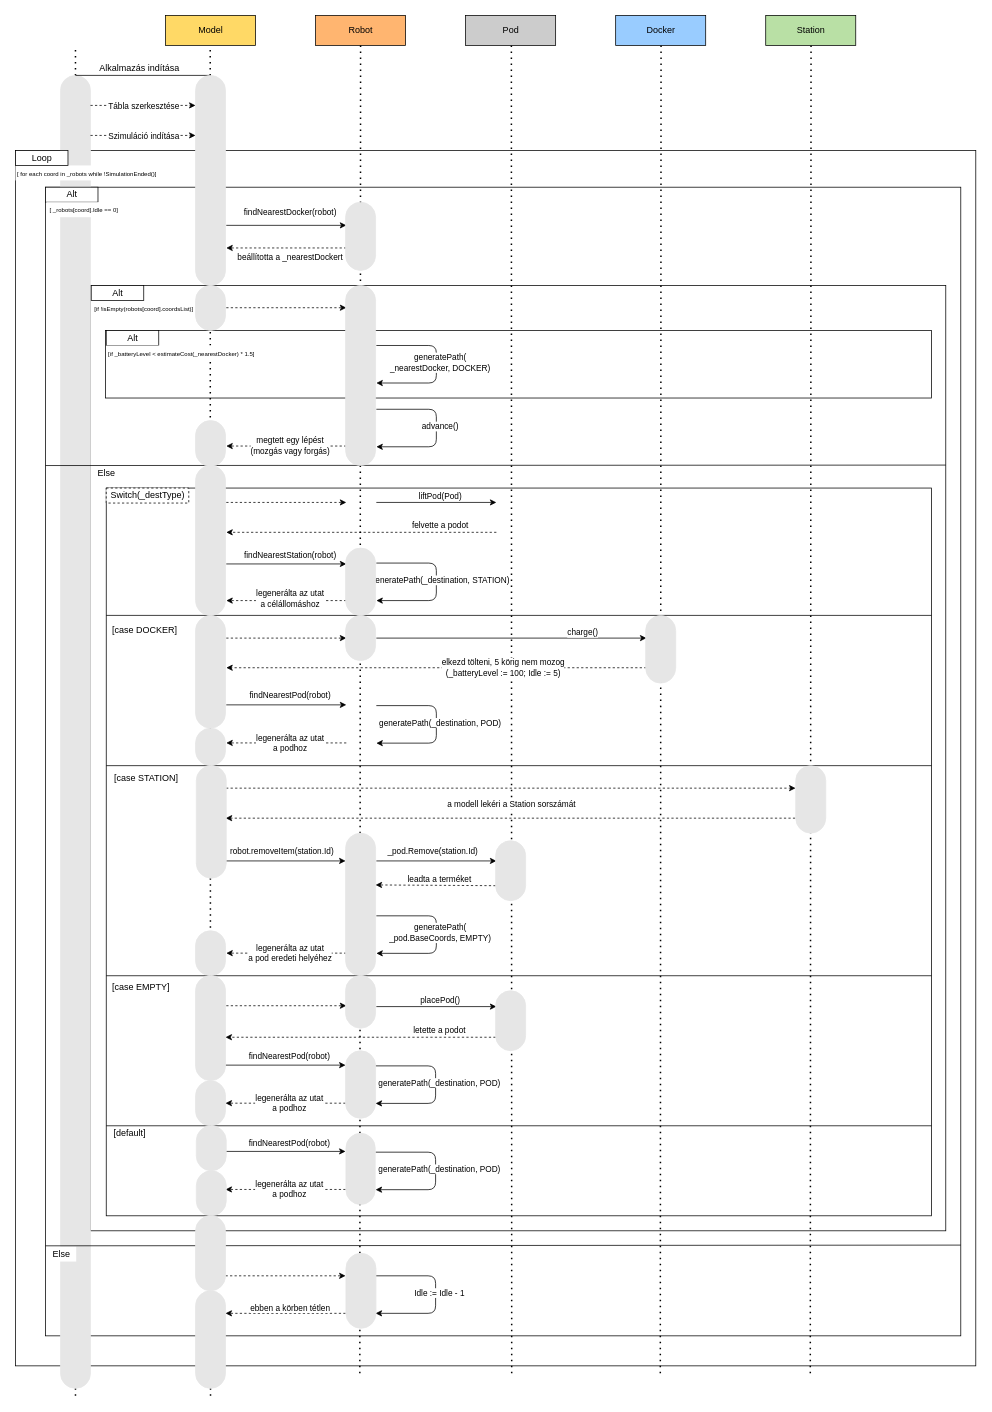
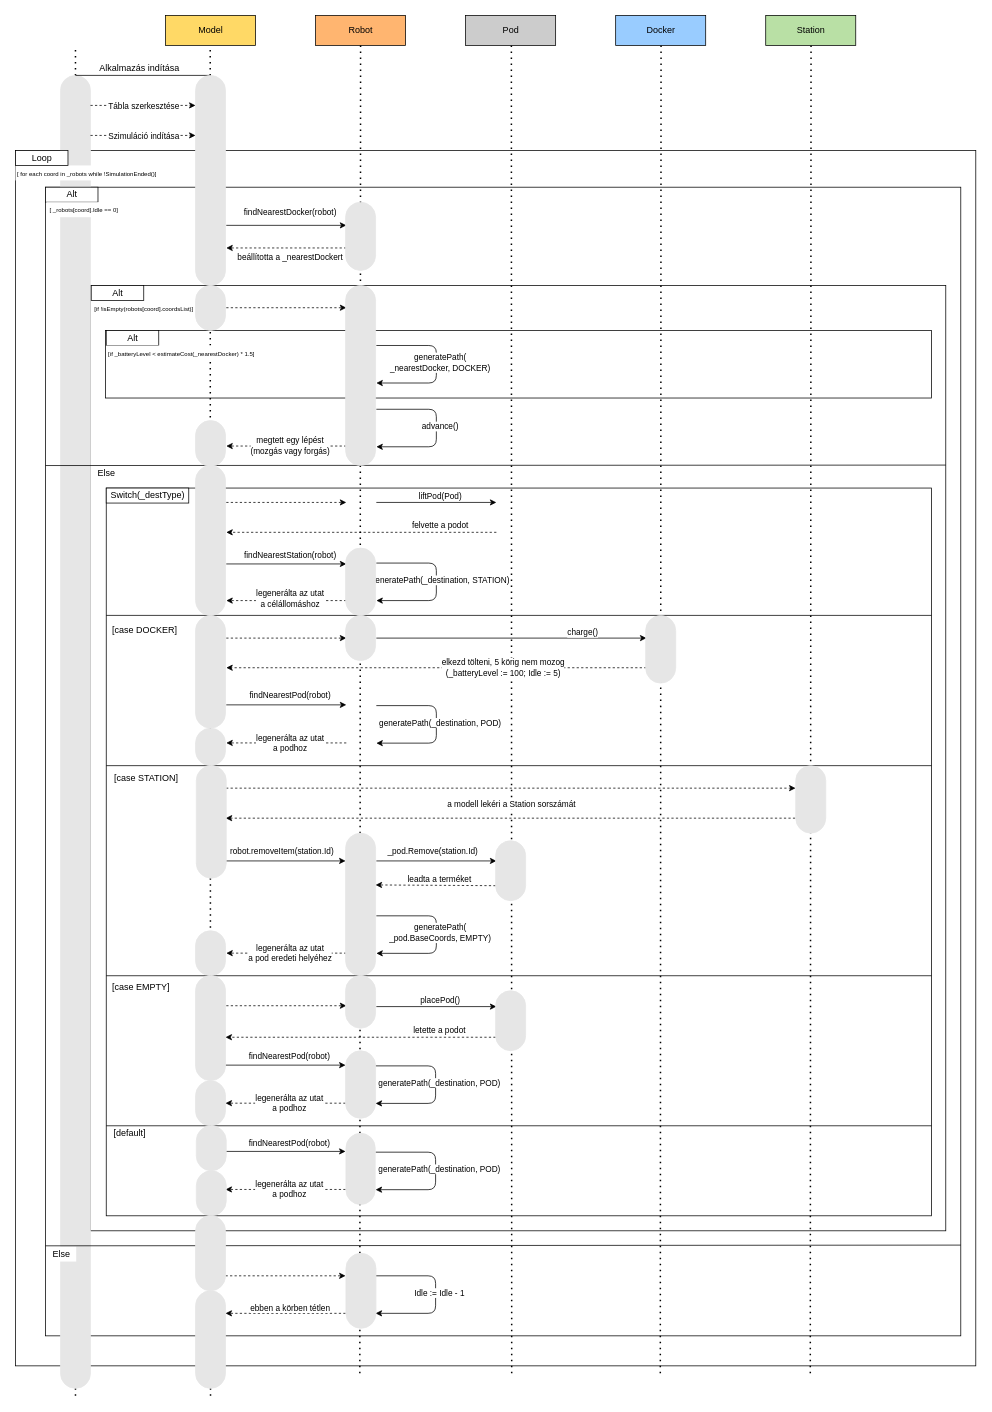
node "Switch(_destType)": style dashed -> solid
